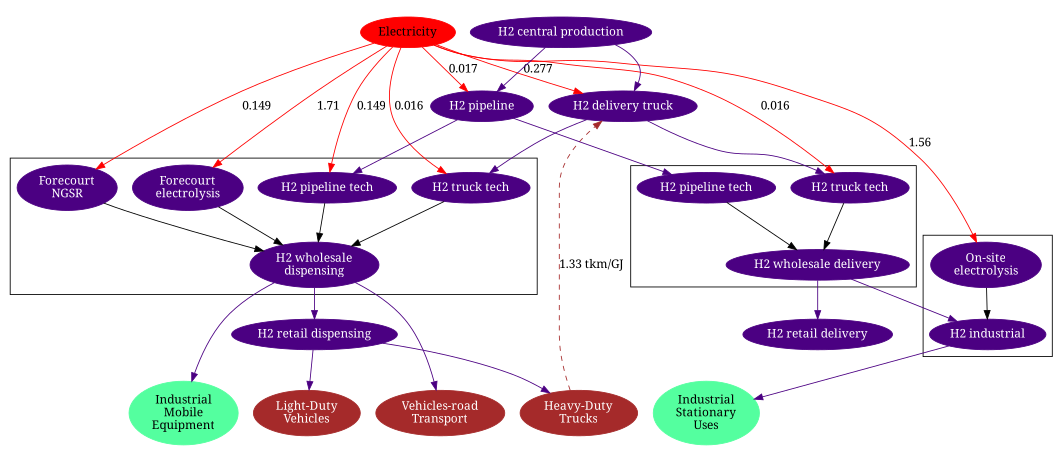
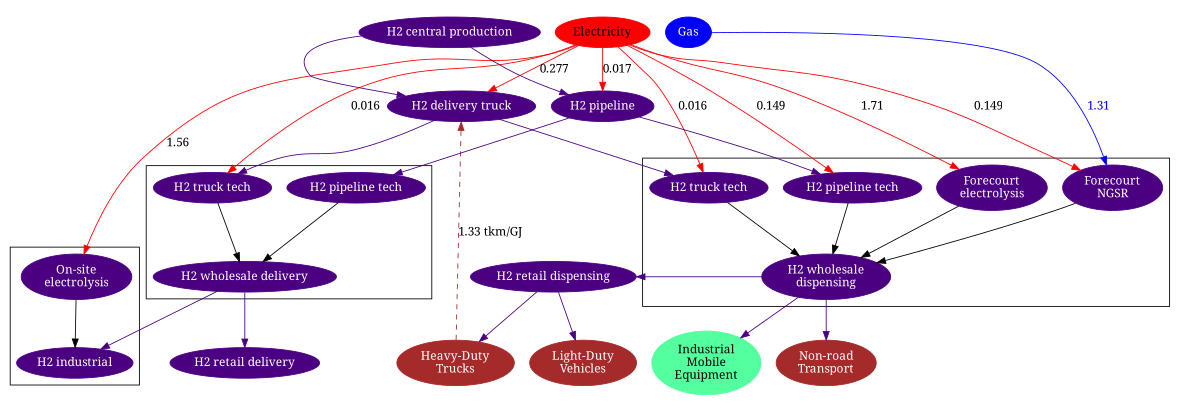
node "Gas": added
node "Vehicles-road Transport": label "Vehicles-road Transport" -> "Non-road Transport"
node "Industrial Stationary Uses": removed
